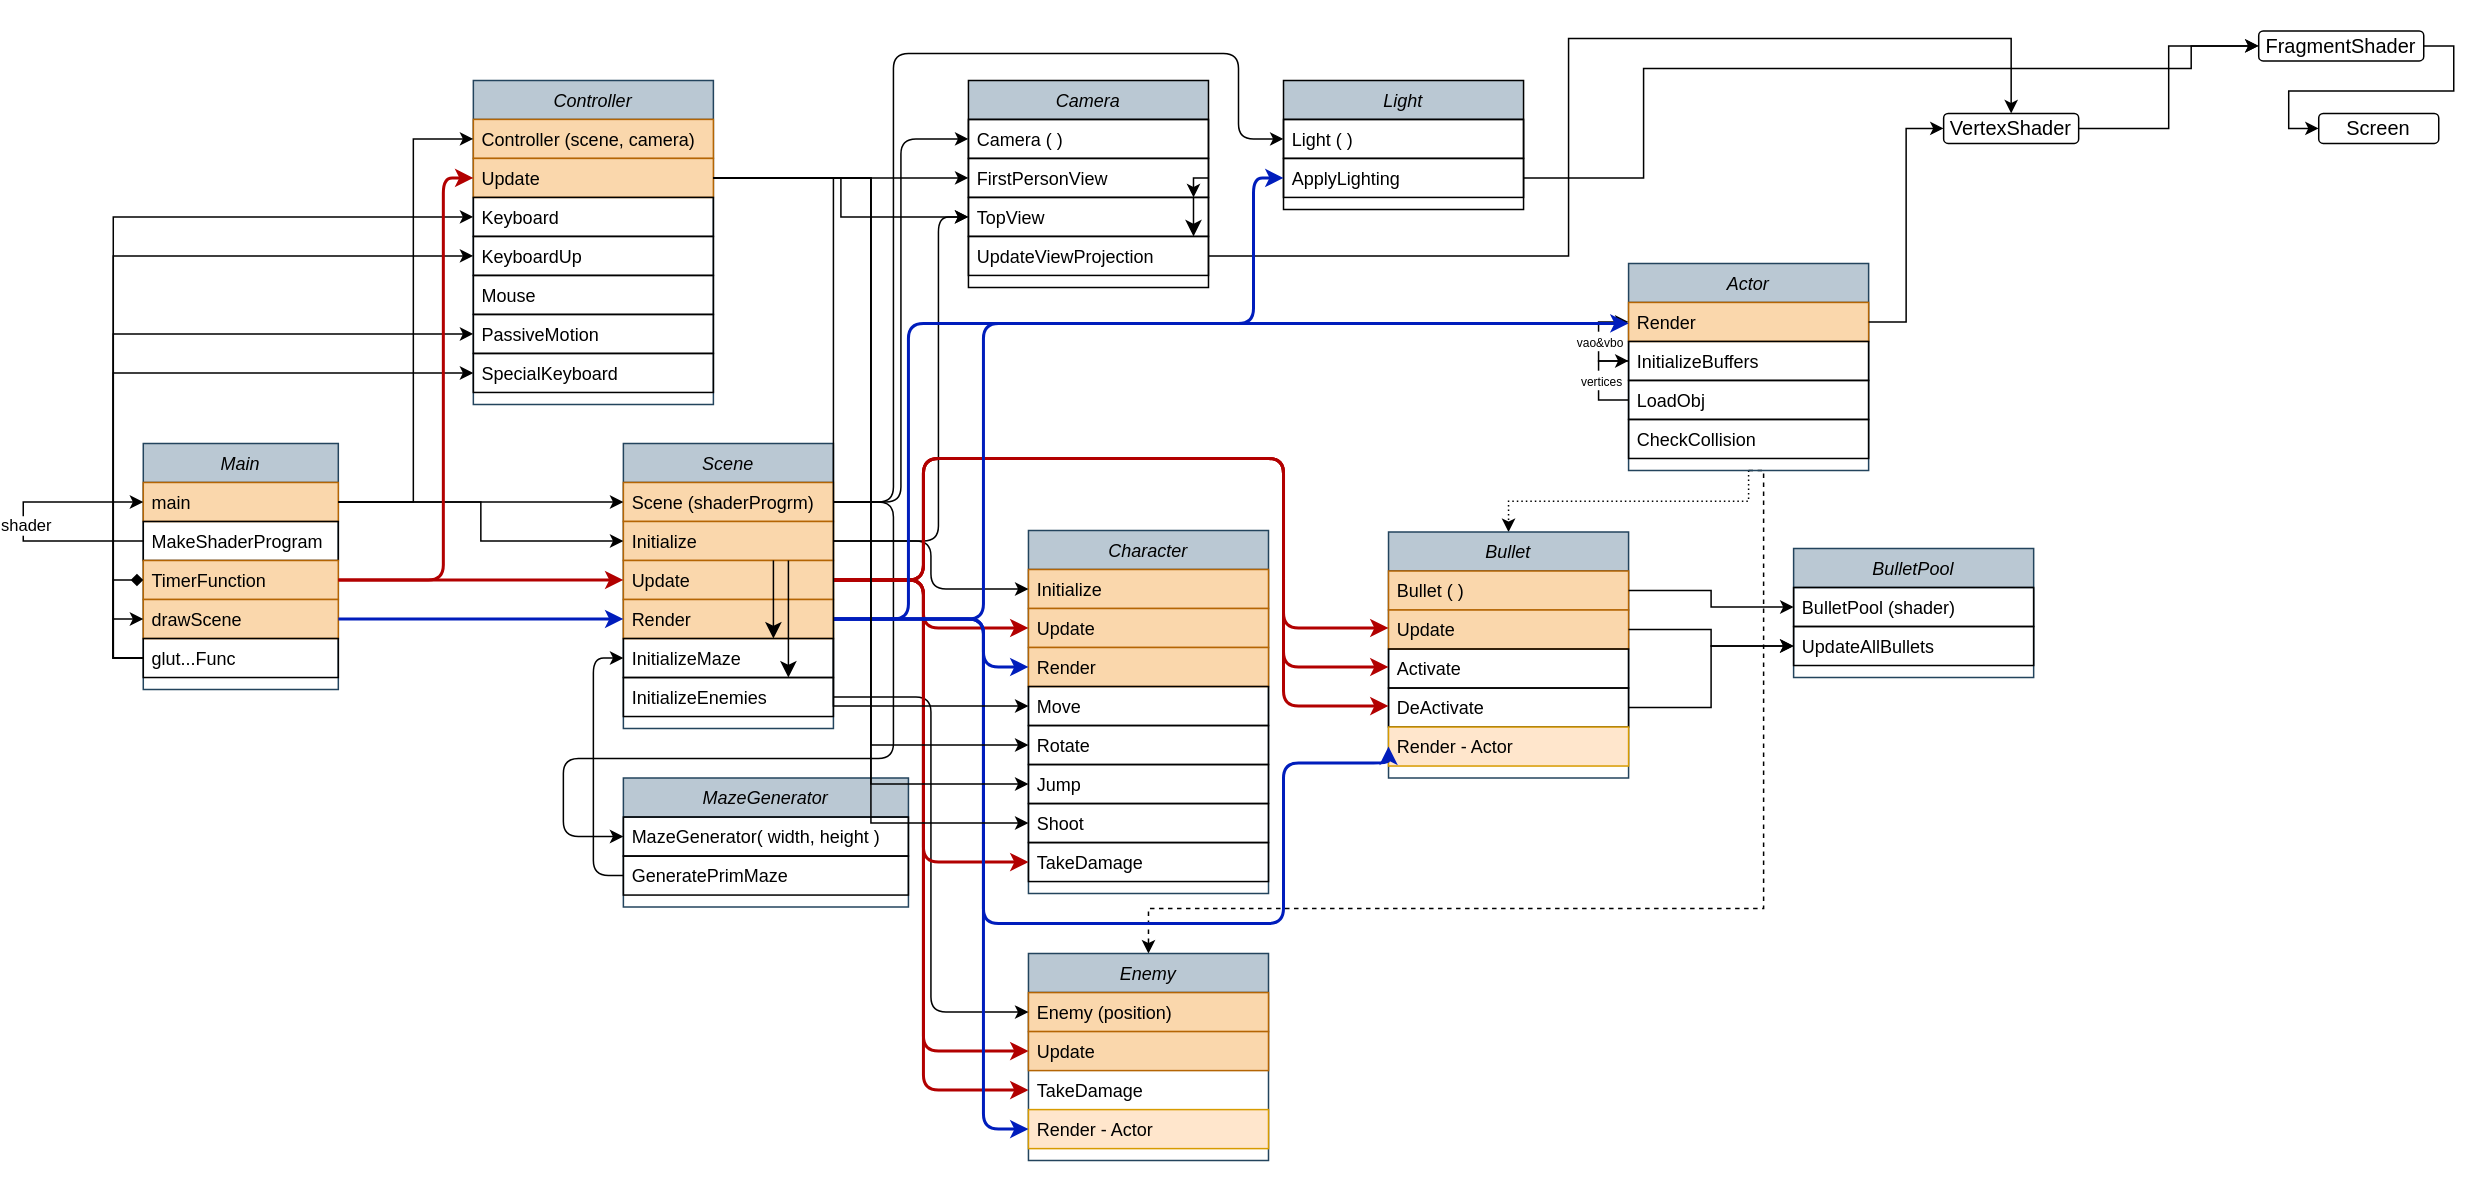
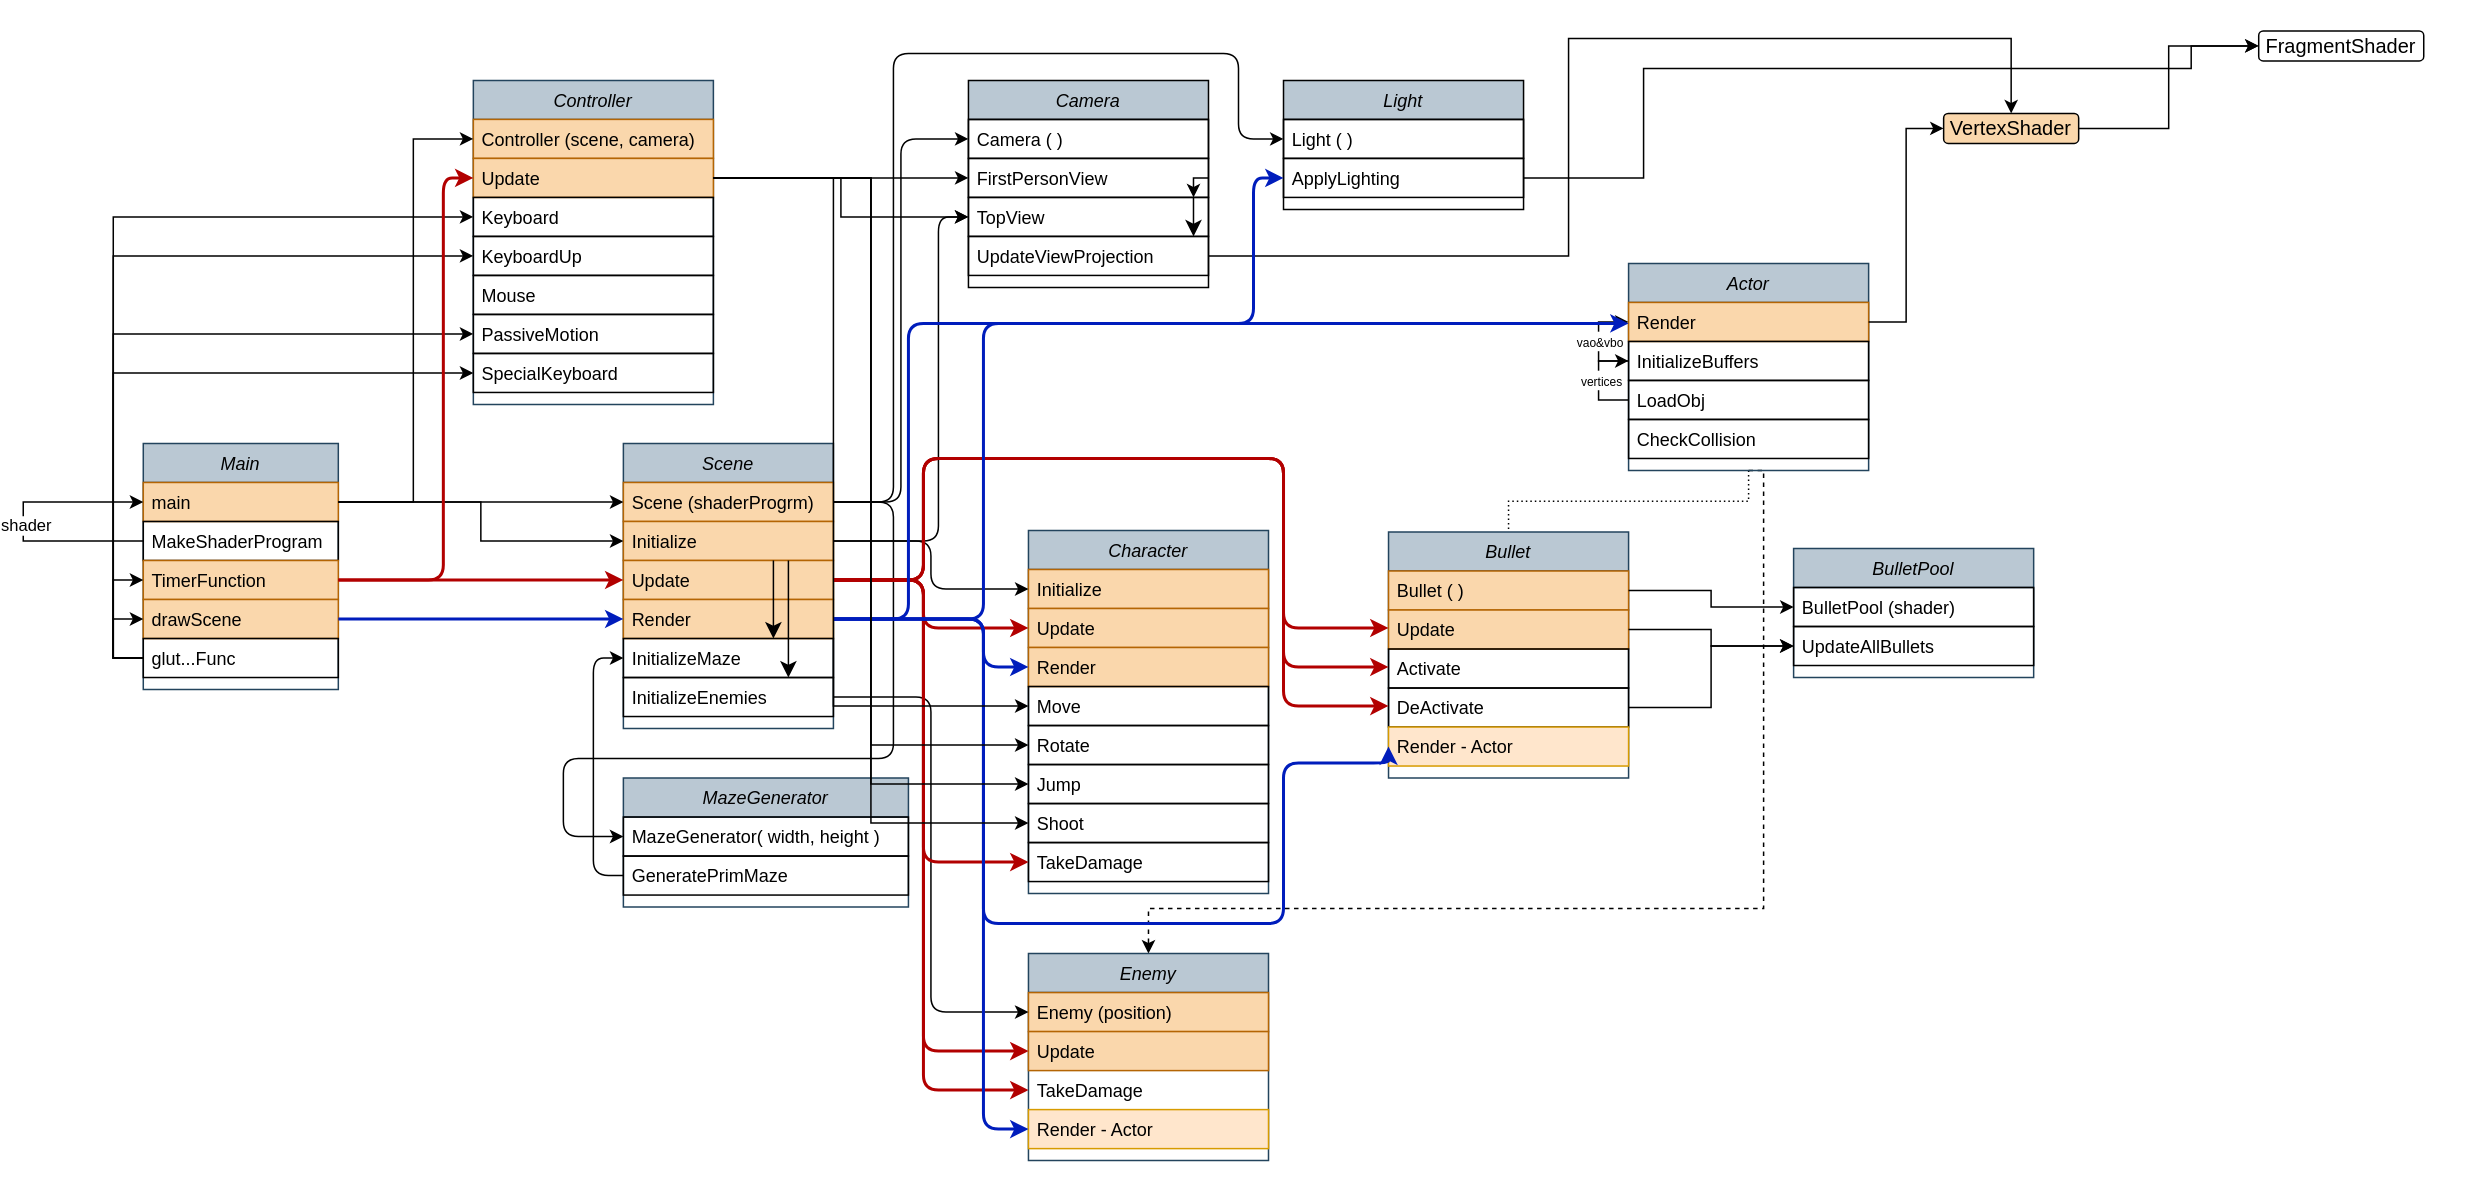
edge "FragmentShader" -> "Screen": removed
node "VertexShader": fillcolor #ffffff -> #fad7ac
node "Screen": removed
edge "Actor" -> "Bullet": arrowhead classic -> none
edge "glut...Func" -> "TimerFunction": arrowhead diamond -> classic
